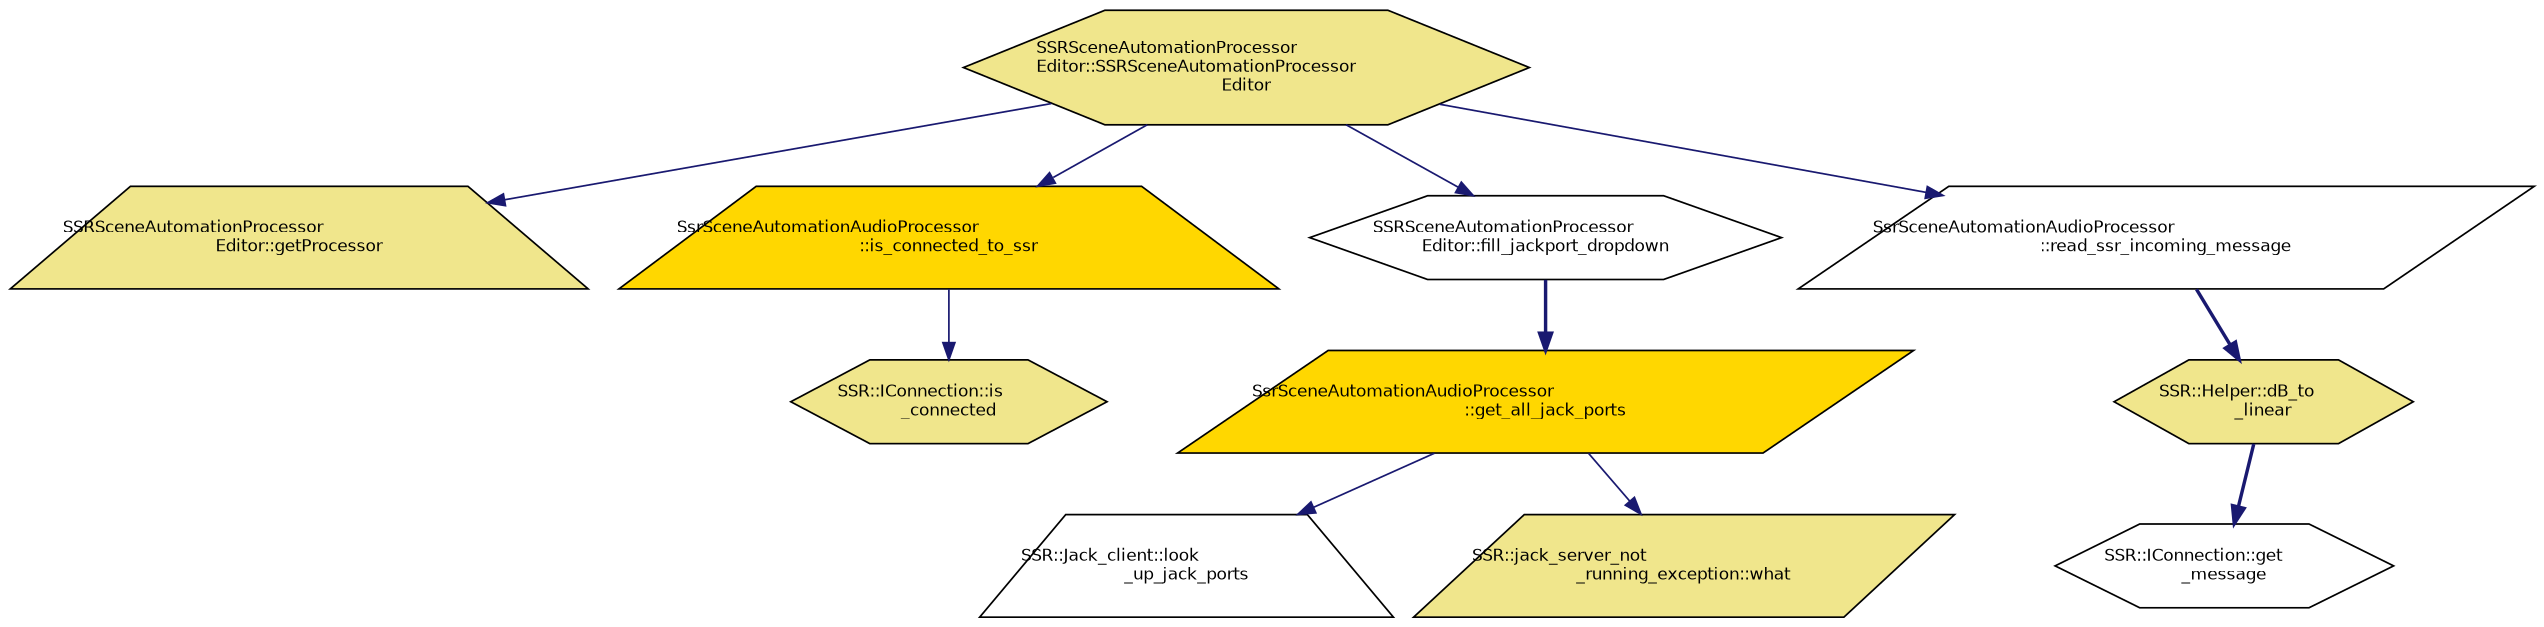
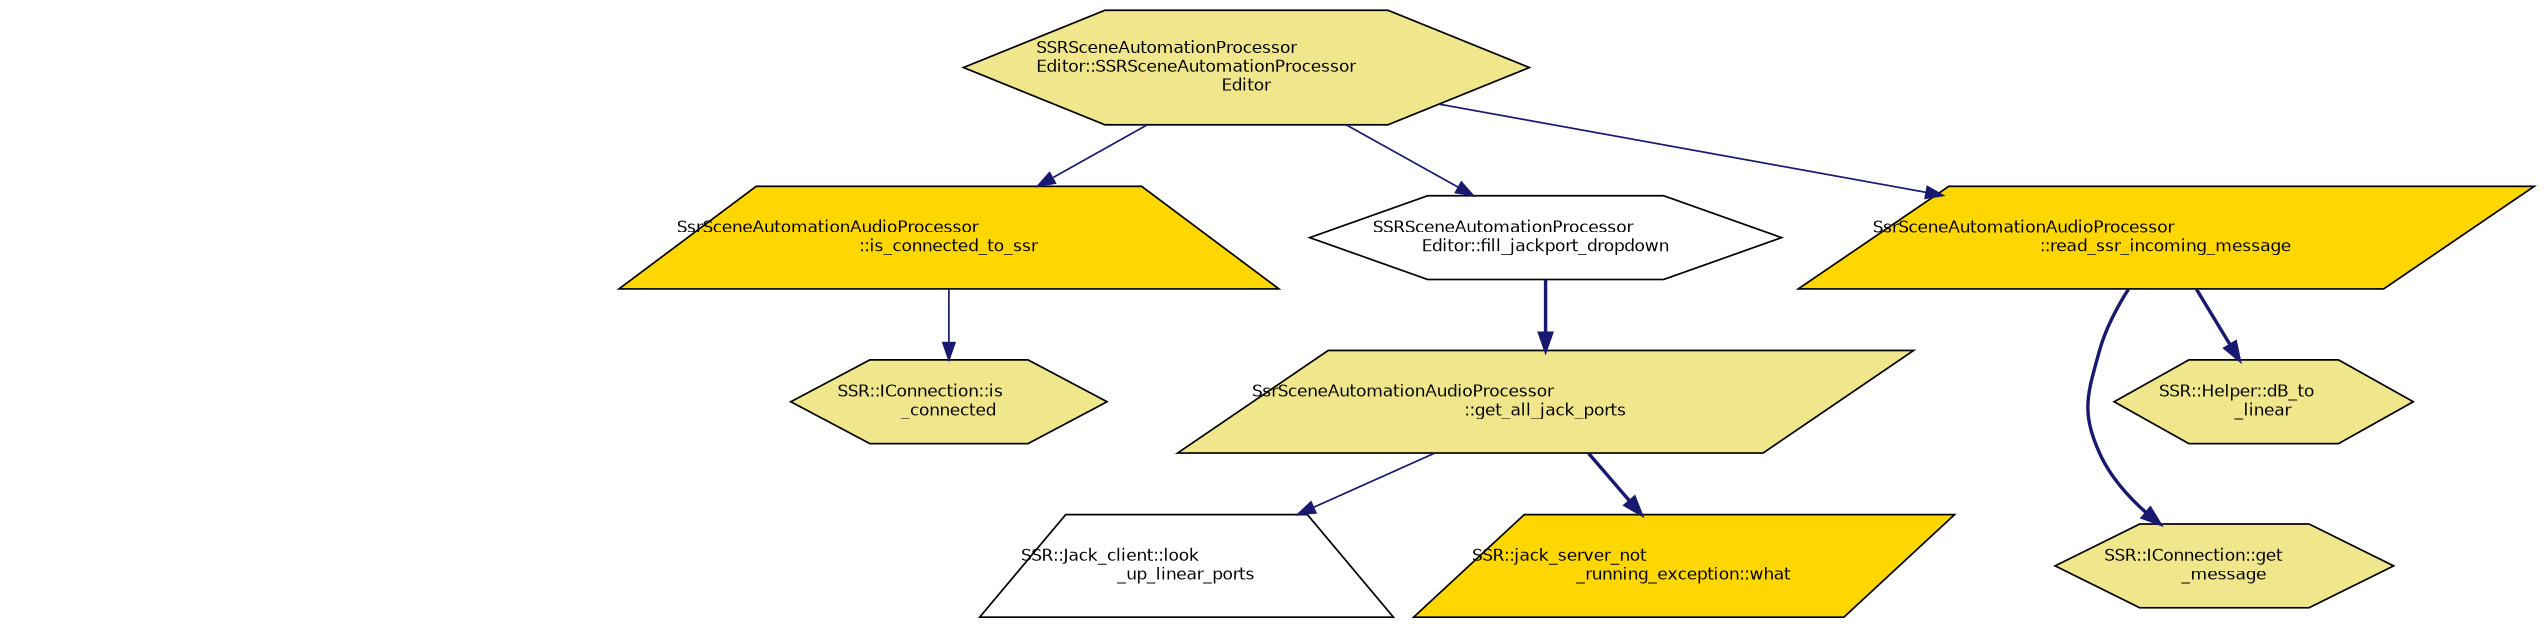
node "SSRSceneAutomationProcessor Editor::getProcessor": removed
node "SsrSceneAutomationAudioProcessor ::read_ssr_incoming_message": fillcolor white -> gold
node "SsrSceneAutomationAudioProcessor ::get_all_jack_ports": fillcolor gold -> khaki
edge "SSR::Helper::dB_to _linear" -> "SSR::IConnection::get _message": now "SsrSceneAutomationAudioProcessor ::read_ssr_incoming_message" -> "SSR::IConnection::get _message"
edge "SsrSceneAutomationAudioProcessor ::get_all_jack_ports" -> "SSR::jack_server_not _running_exception::what": style solid -> bold
node "SSR::Jack_client::look _up_jack_ports": label "SSR::Jack_client::look _up_jack_ports" -> "SSR::Jack_client::look _up_linear_ports"
node "SSR::jack_server_not _running_exception::what": fillcolor khaki -> gold
node "SSR::IConnection::get _message": fillcolor white -> khaki
